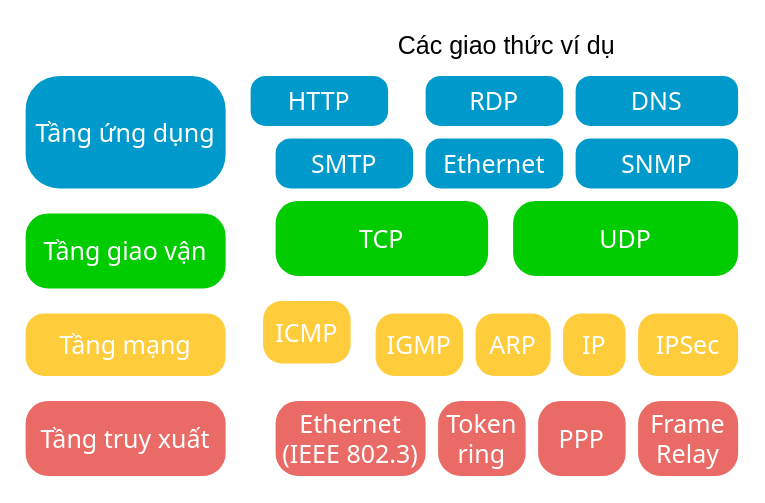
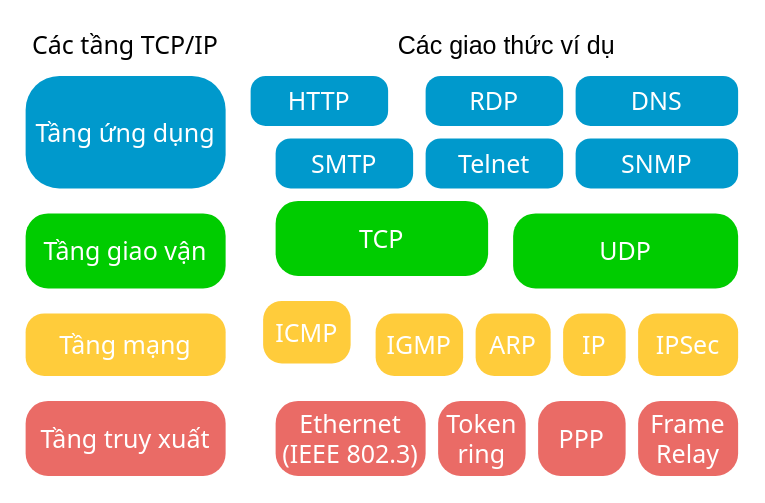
node "Các tầng TCP/IP": added
node "Ethernet": label "Ethernet" -> "Telnet"
node "UDP": moved (626, 238) -> (626, 251)
